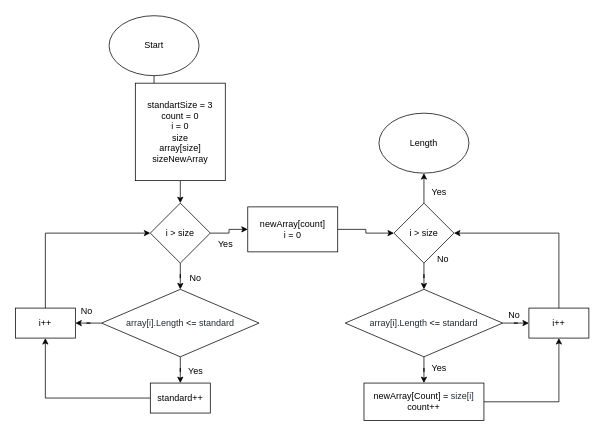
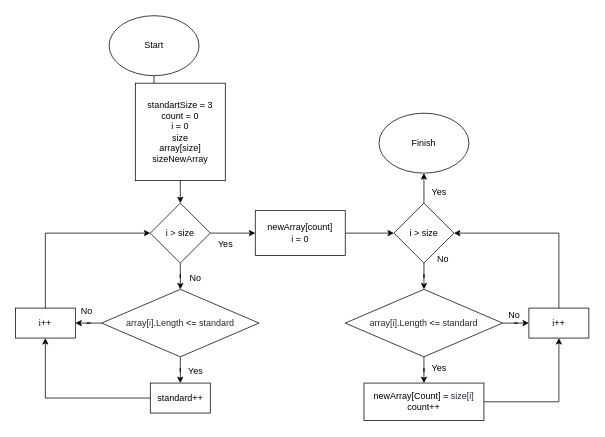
node "Length": label "Length" -> "Finish"
node "newArray[count] i = 0": moved (293, 229) -> (300, 233)
